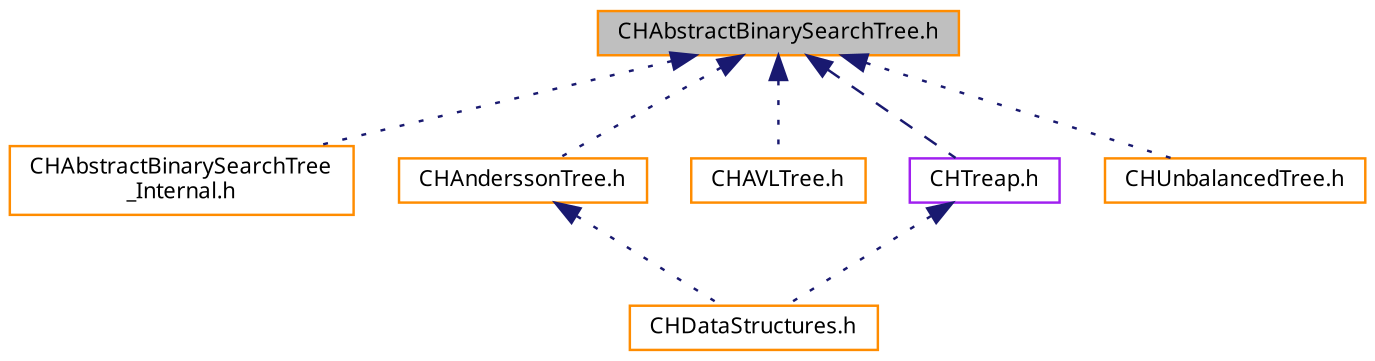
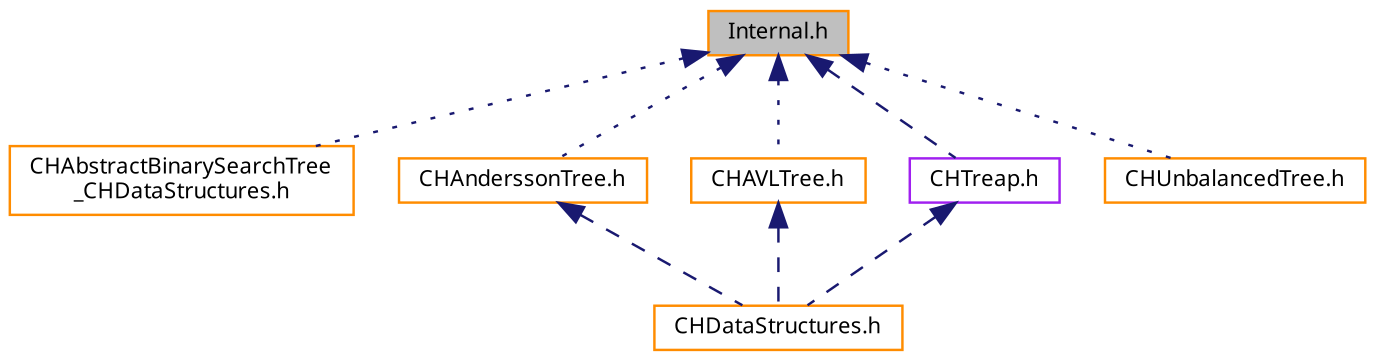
node "CHAbstractBinarySearchTree.h": label "CHAbstractBinarySearchTree.h" -> "Internal.h"
node "CHAbstractBinarySearchTree _Internal.h": label "CHAbstractBinarySearchTree _Internal.h" -> "CHAbstractBinarySearchTree _CHDataStructures.h"
edge "CHDataStructures.h" -> "CHAnderssonTree.h": style dotted -> dashed
edge "CHDataStructures.h" -> "CHTreap.h": style dotted -> dashed
edge "CHDataStructures.h" -> "CHAVLTree.h": added
